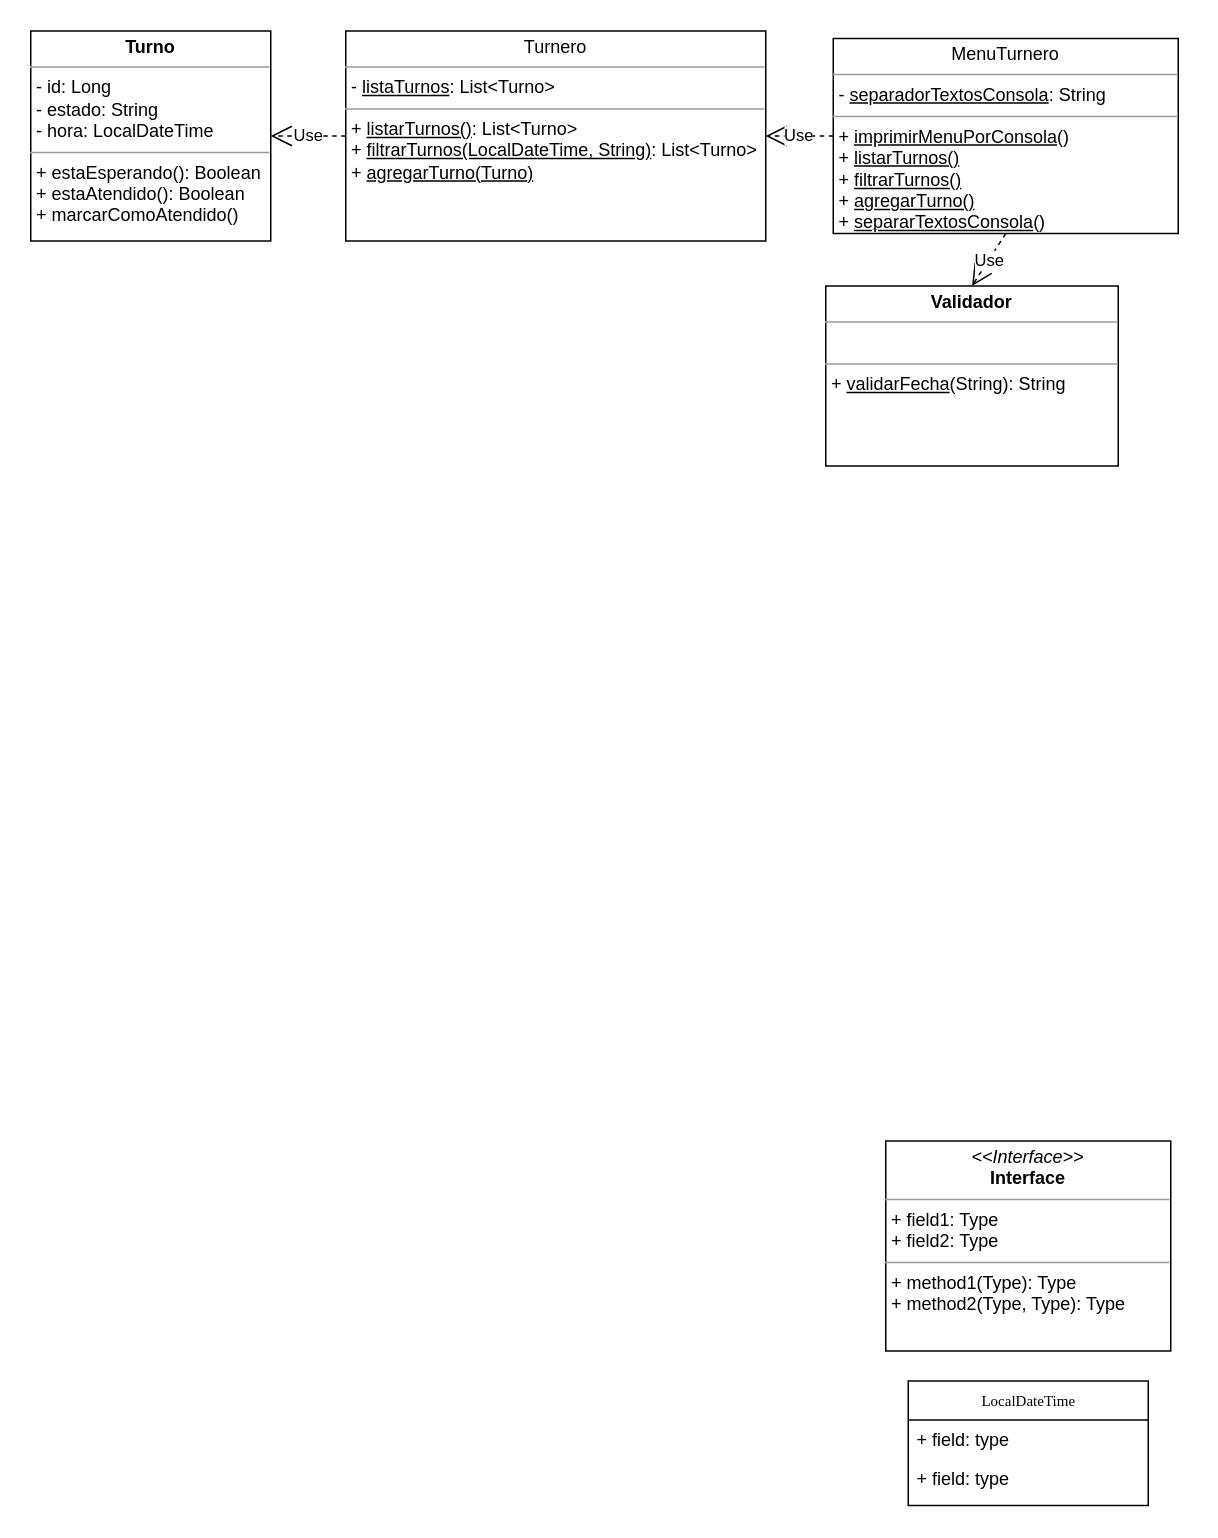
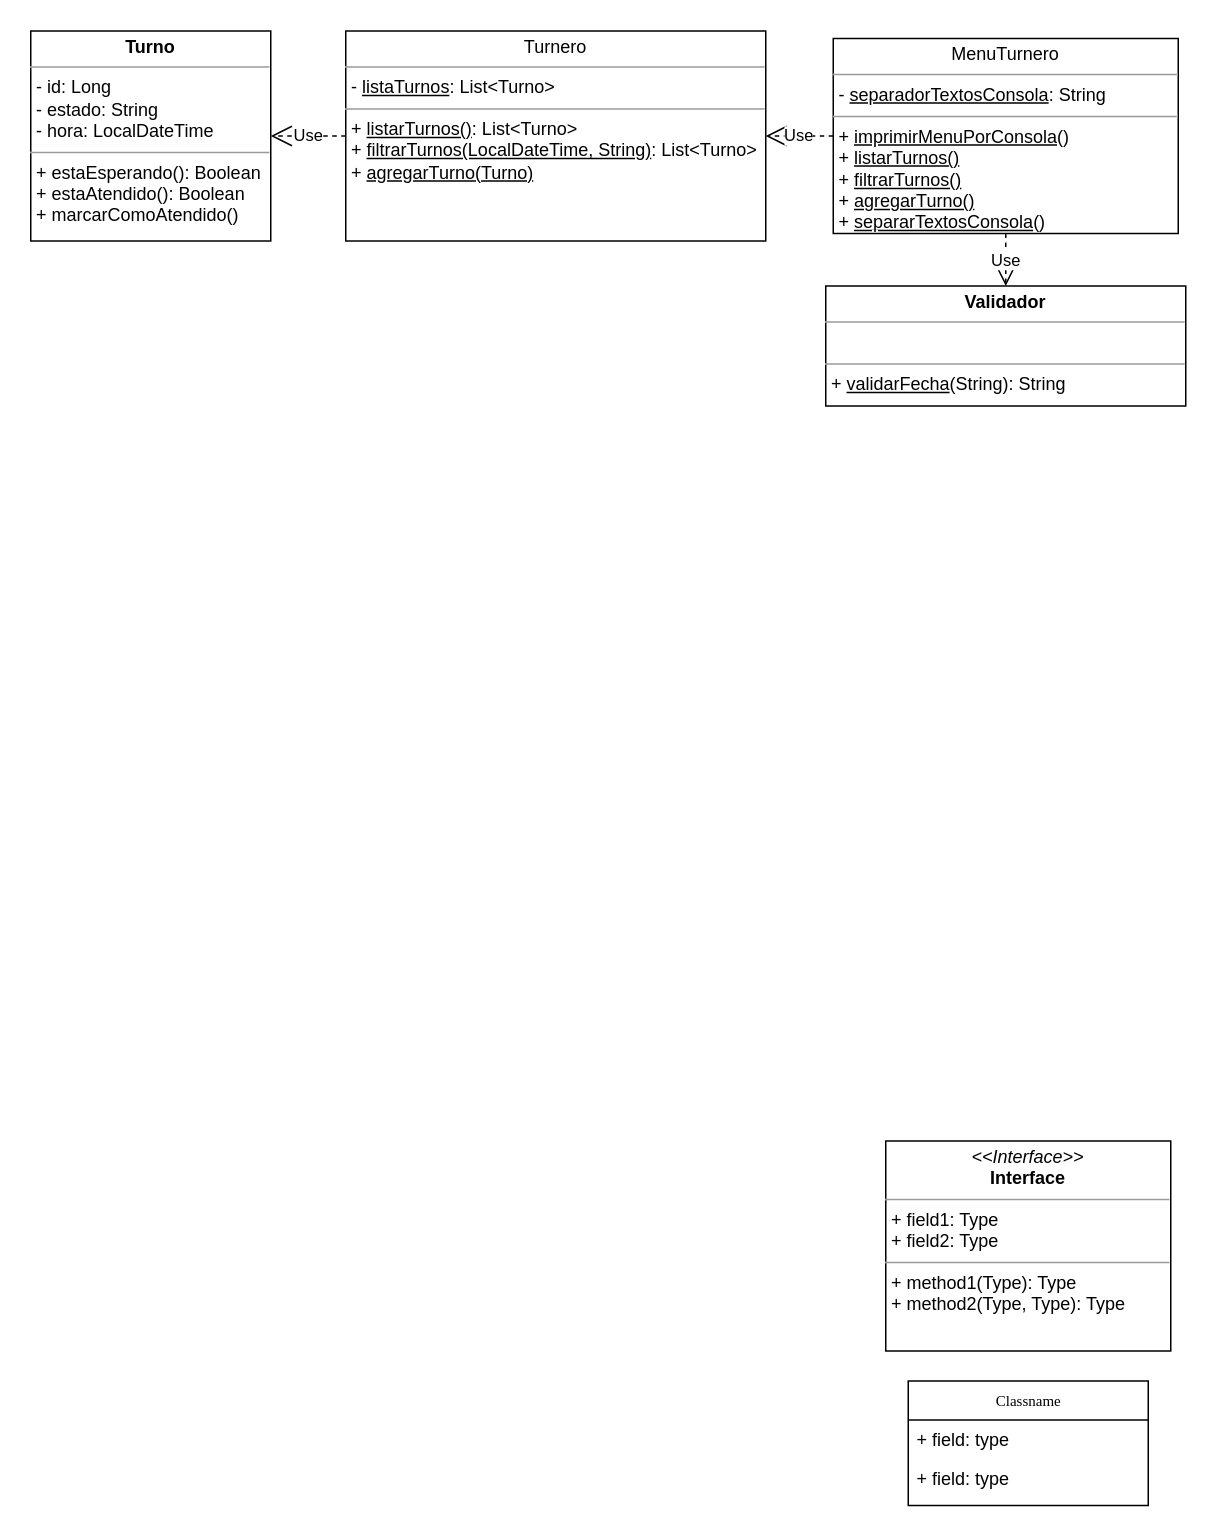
node "Validador + validarFecha(String): String": size 293x180 -> 360x120
node "LocalDateTime": label "LocalDateTime" -> "Classname"
